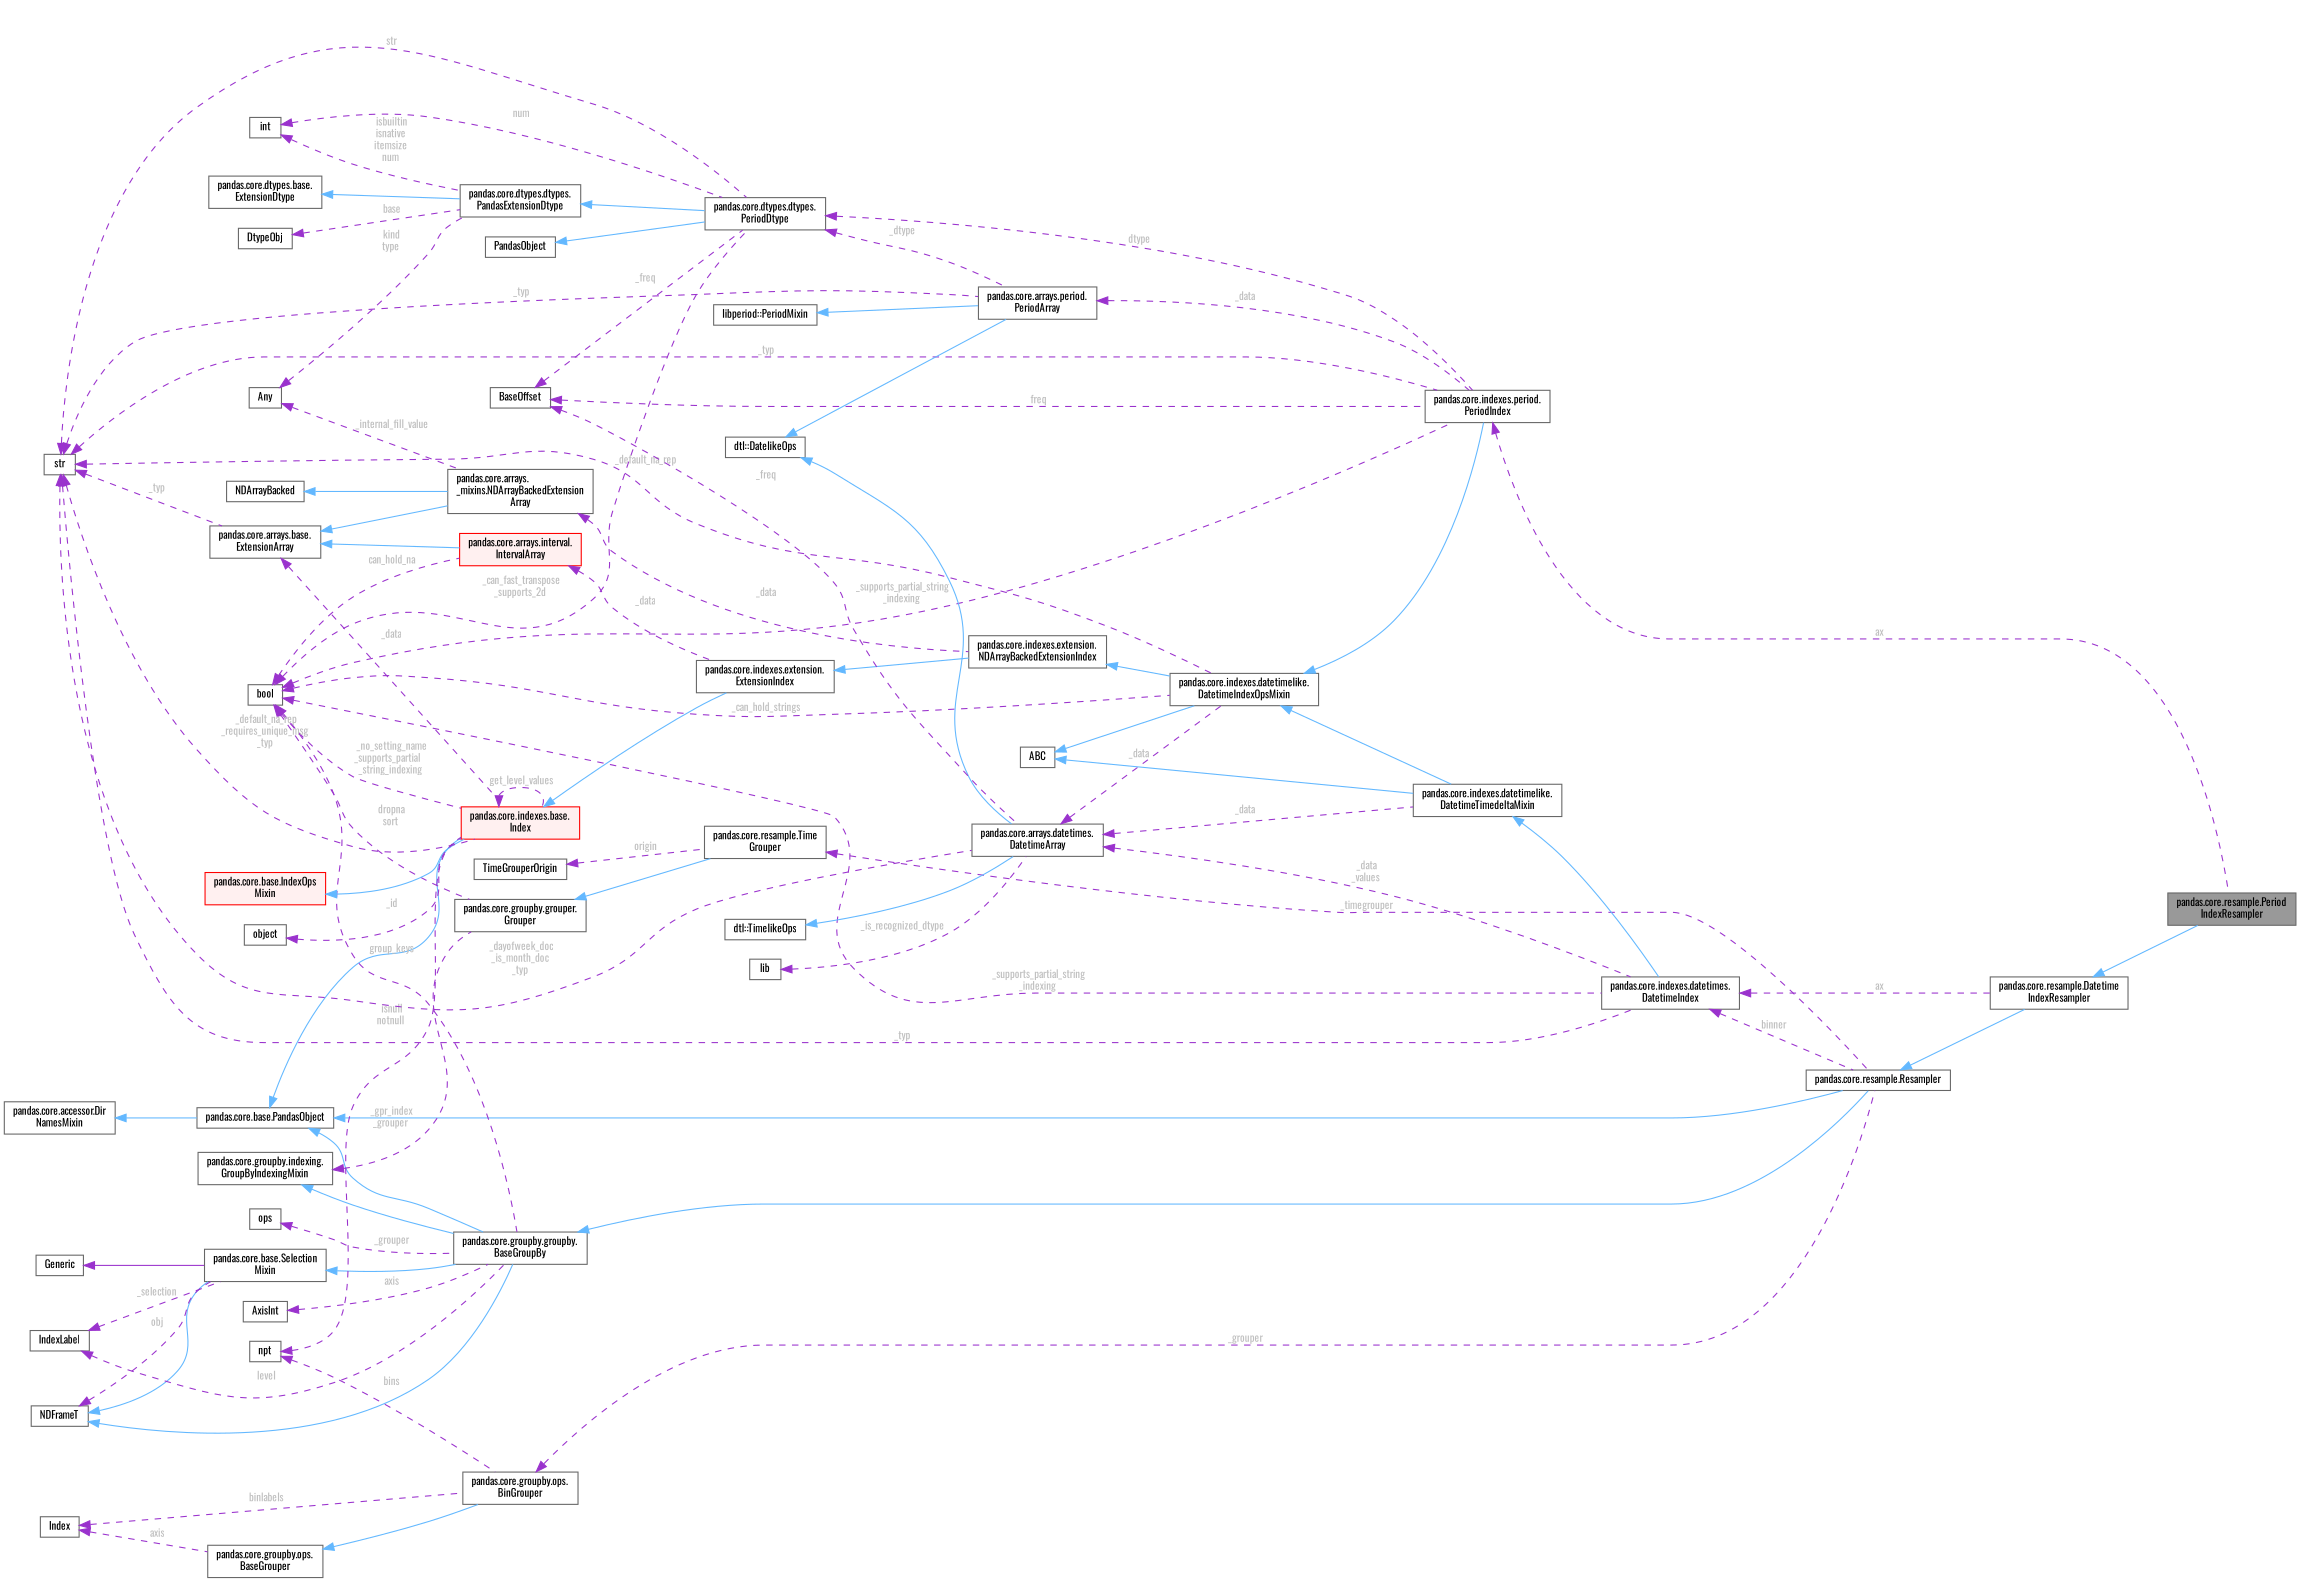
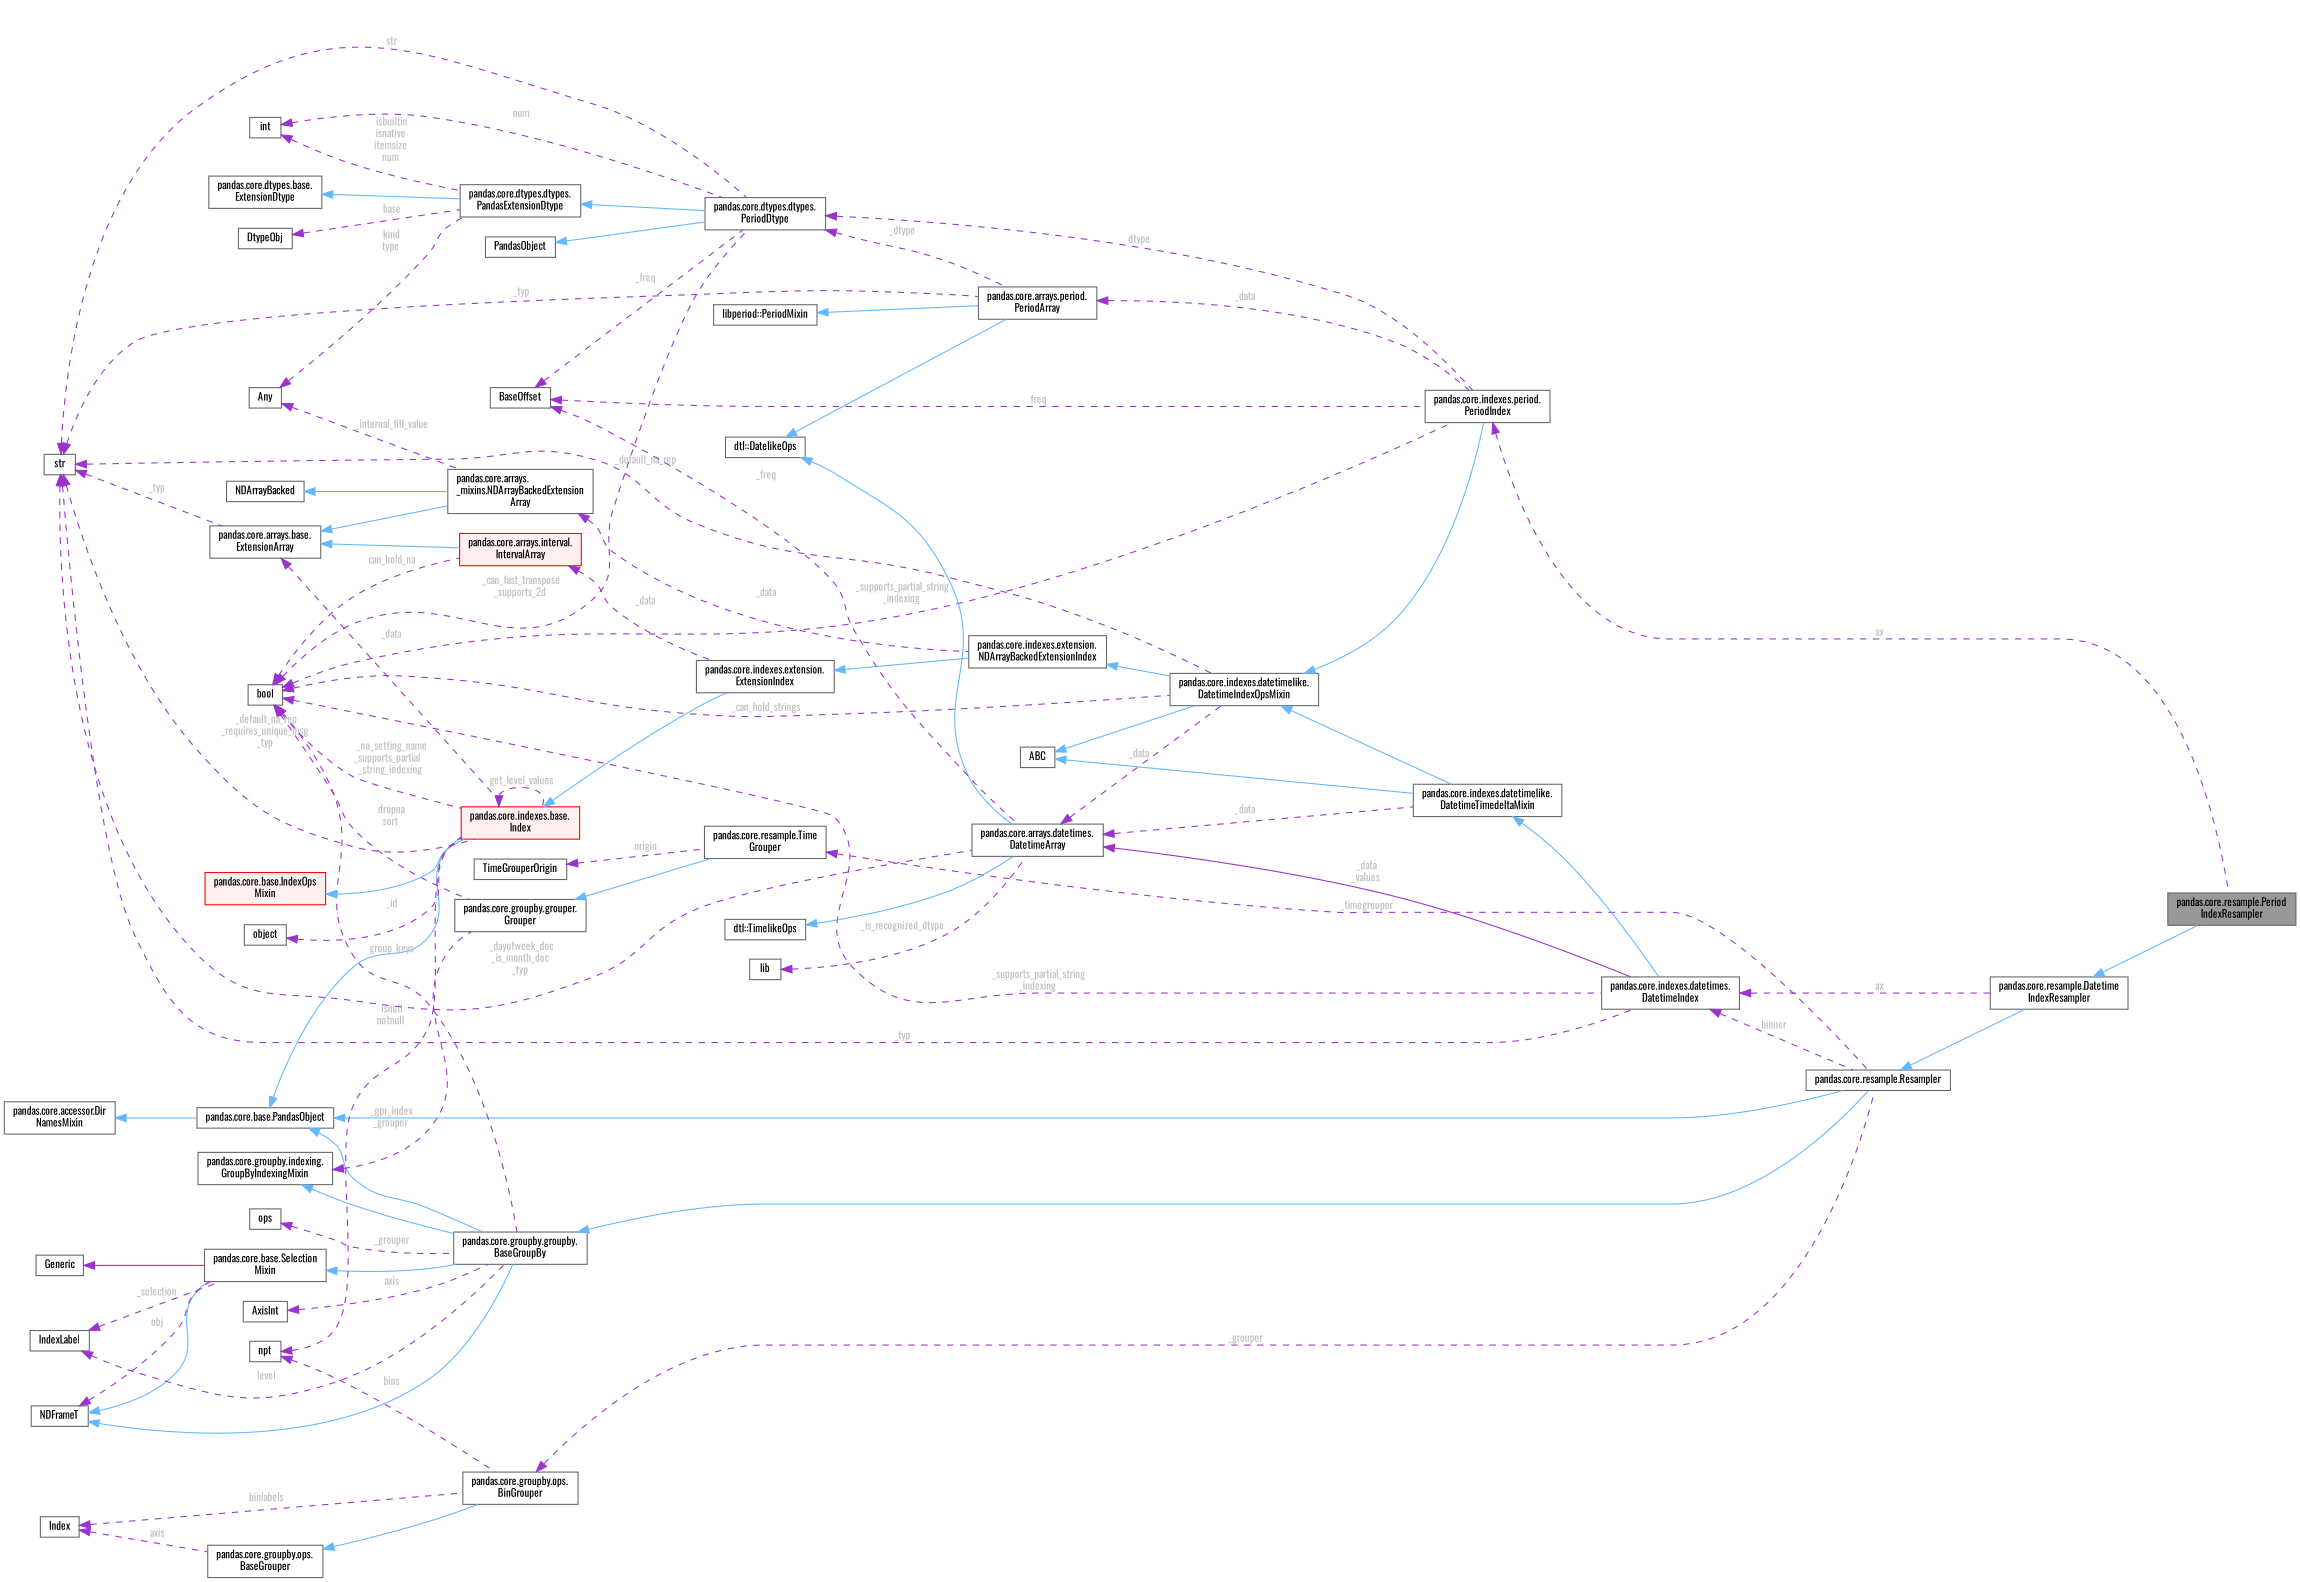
edge "pandas.core.indexes.period. PeriodIndex" -> "str": removed, label "_typ"
edge "pandas.core.indexes.datetimes. DatetimeIndex" -> "pandas.core.arrays.datetimes. DatetimeArray": style dashed -> solid
